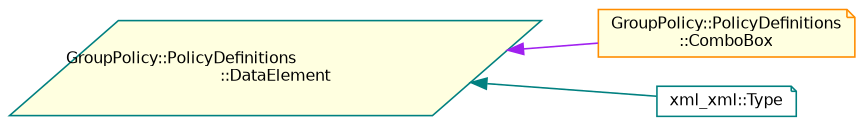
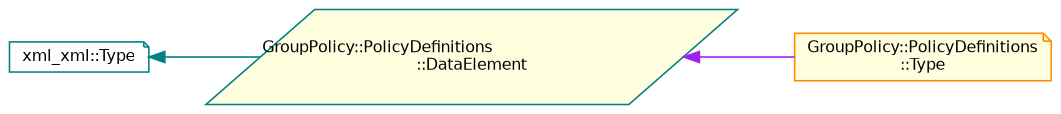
node "GroupPolicy::PolicyDefinitions ::ComboBox": label "GroupPolicy::PolicyDefinitions ::ComboBox" -> "GroupPolicy::PolicyDefinitions ::Type"
edge "xml_xml::Type" -> "GroupPolicy::PolicyDefinitions ::DataElement": reversed
